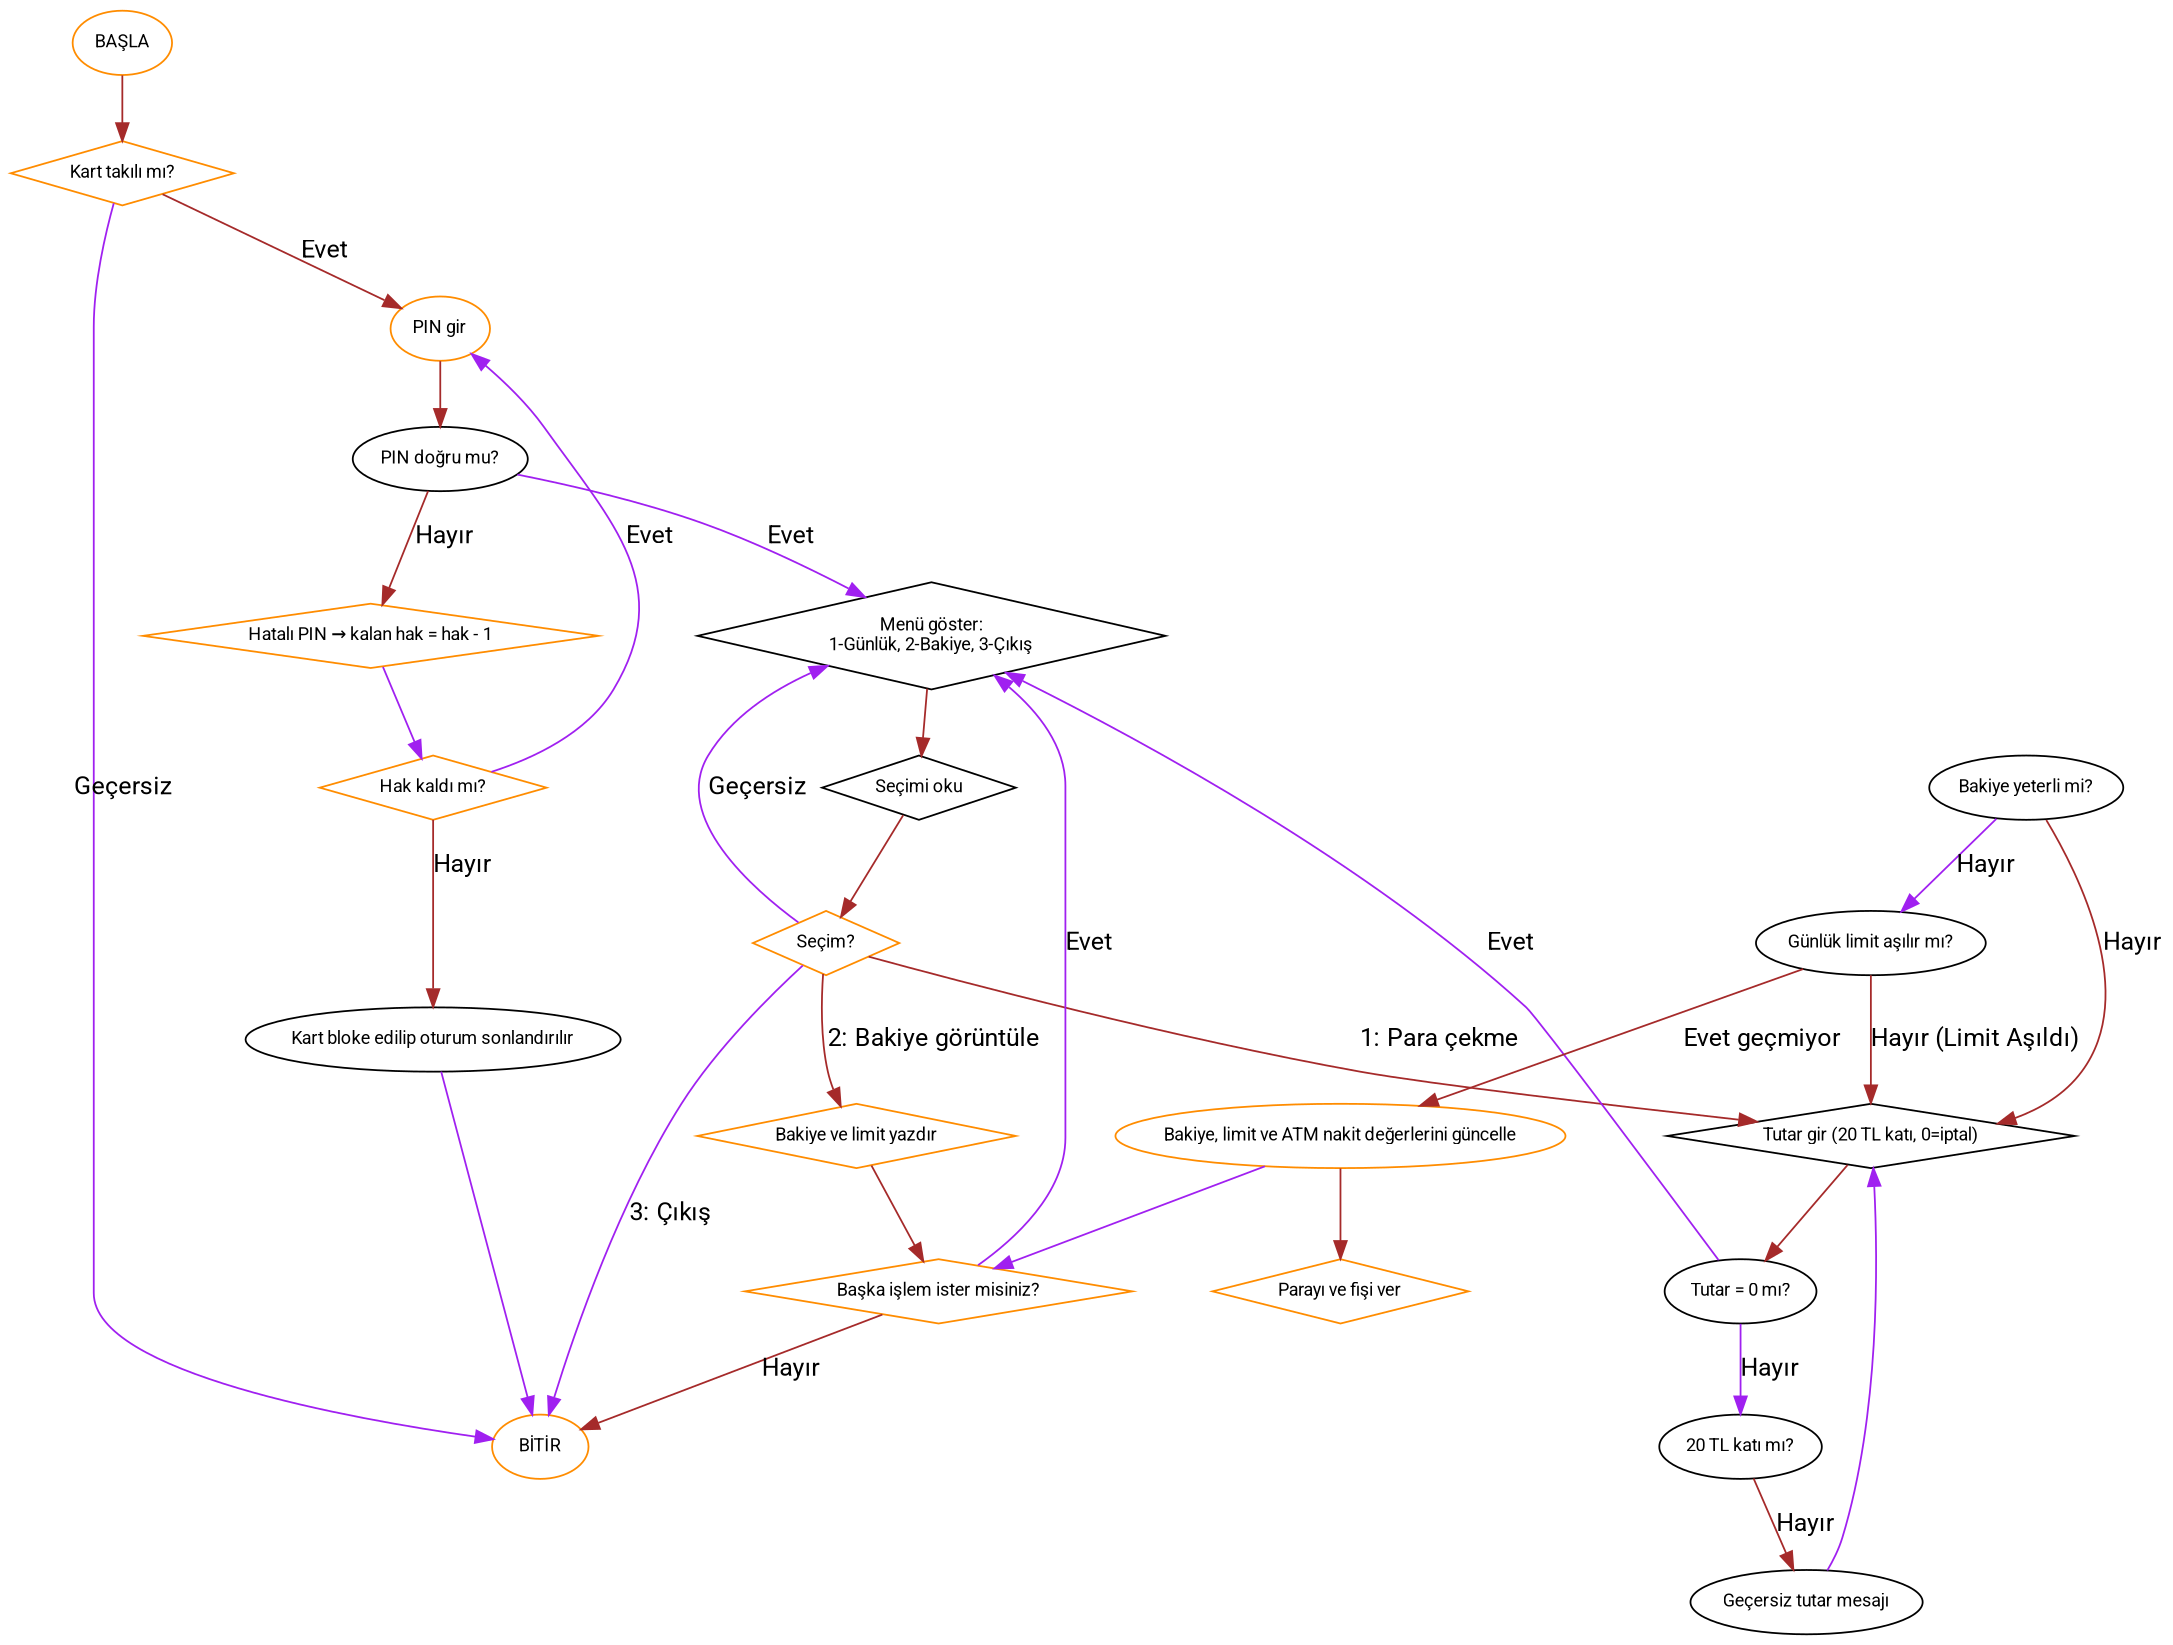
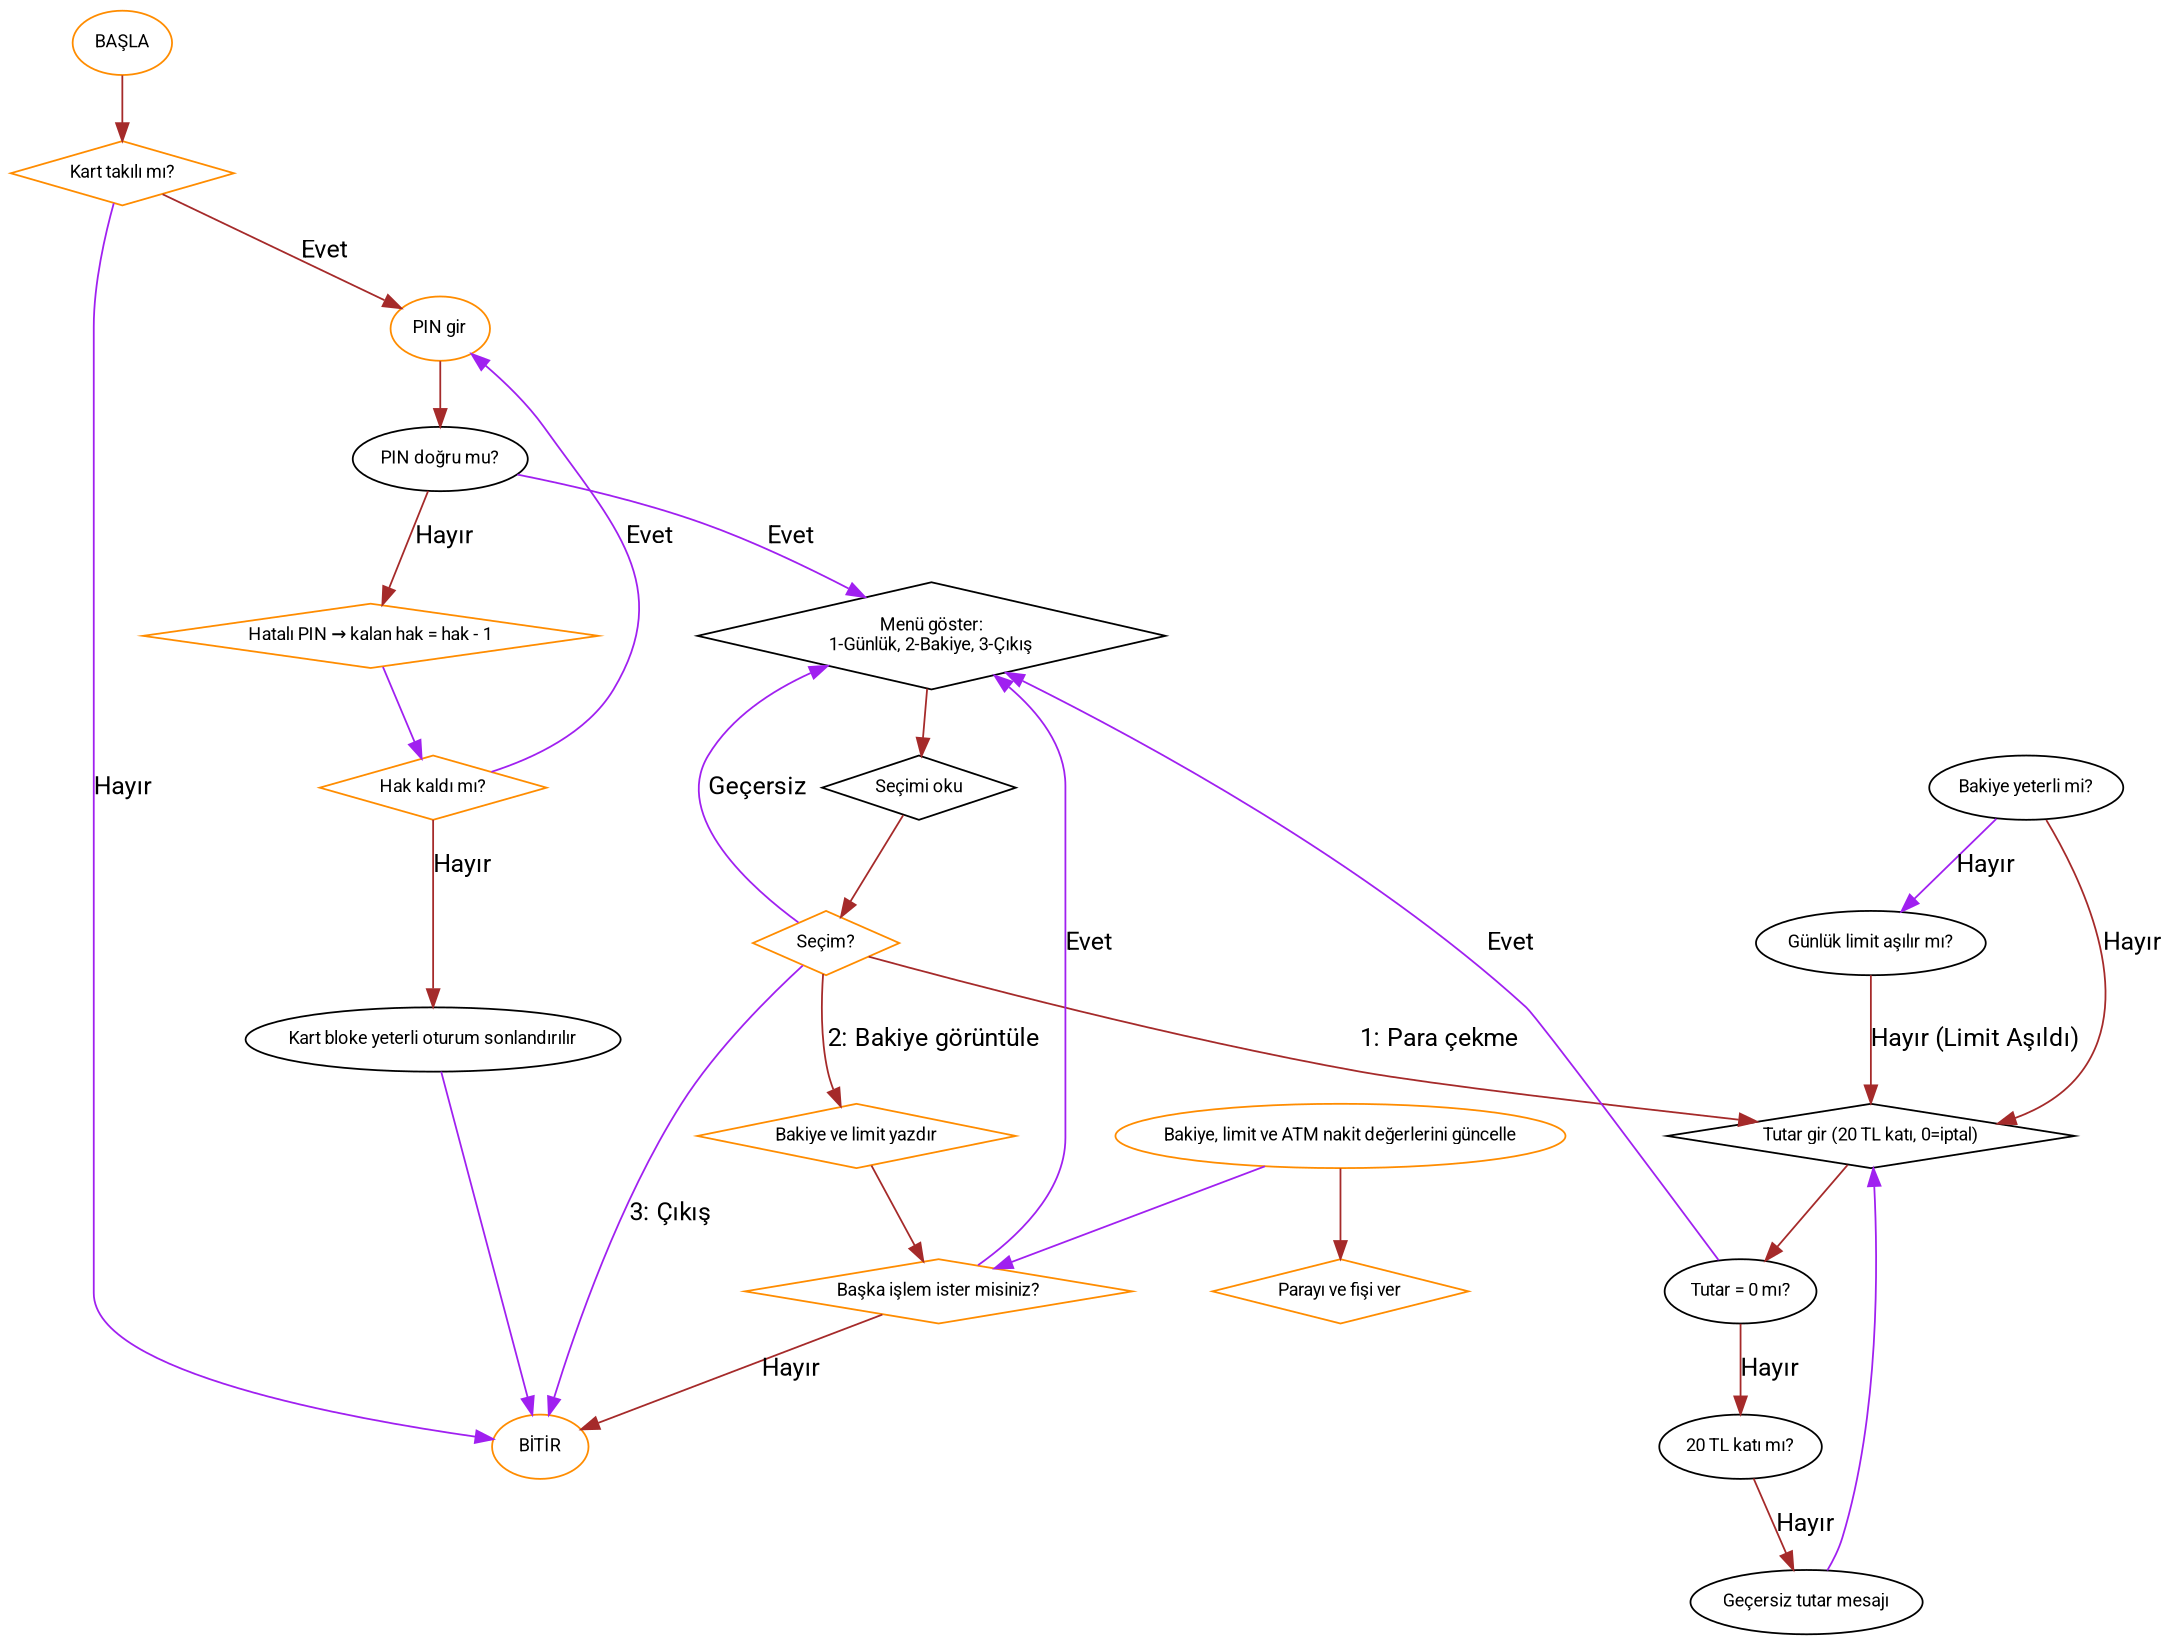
edge "Kart takılı mı?" -> "BİTİR": label "Geçersiz" -> "Hayır"
edge "Günlük limit aşılır mı?" -> "Bakiye, limit ve ATM nakit değerlerini güncelle": removed, label "Evet geçmiyor"
node "Kart bloke edilip oturum sonlandırılır": label "Kart bloke edilip oturum sonlandırılır" -> "Kart bloke yeterli oturum sonlandırılır"
edge "Tutar = 0 mı?" -> "20 TL katı mı?": color purple -> brown
